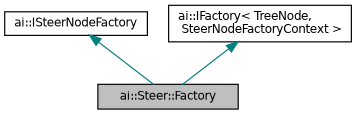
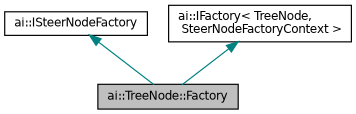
node "ai::Steer::Factory": label "ai::Steer::Factory" -> "ai::TreeNode::Factory"
